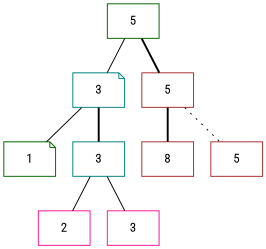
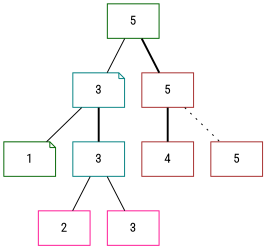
node "8": label "8" -> "4"
